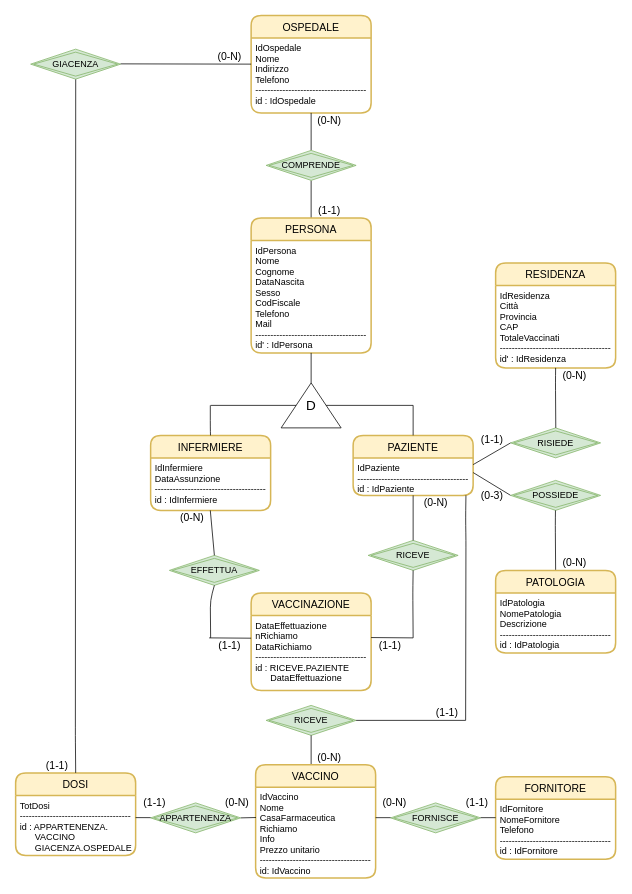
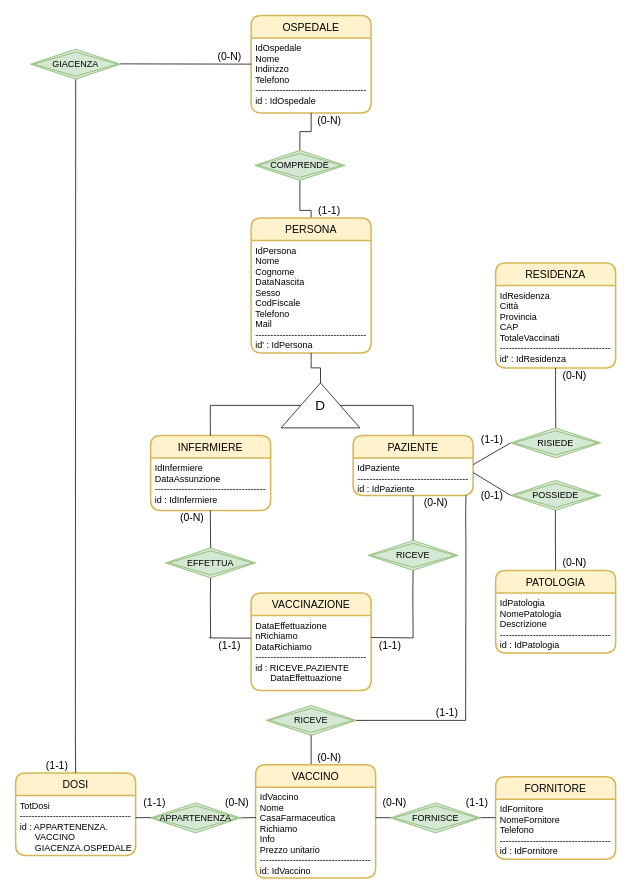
node "COMPRENDE": moved (311, 165) -> (300, 165)
node "D": size 60x45 -> 79x45
node "(0-3)": label "(0-3)" -> "(0-1)"
node "EFFETTUA": moved (214, 570) -> (210, 563)
